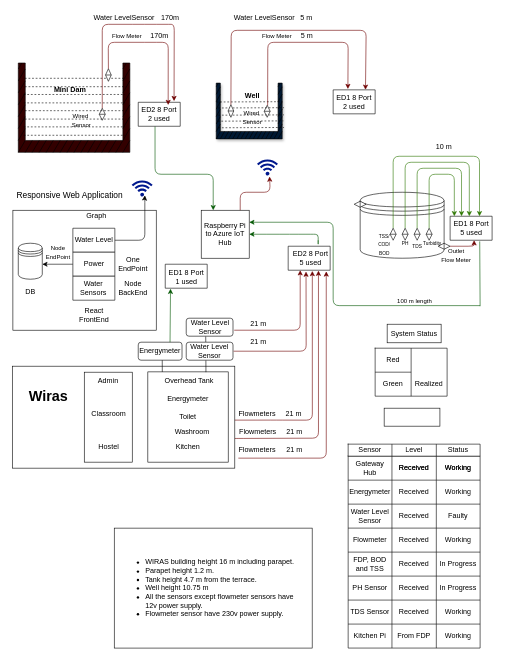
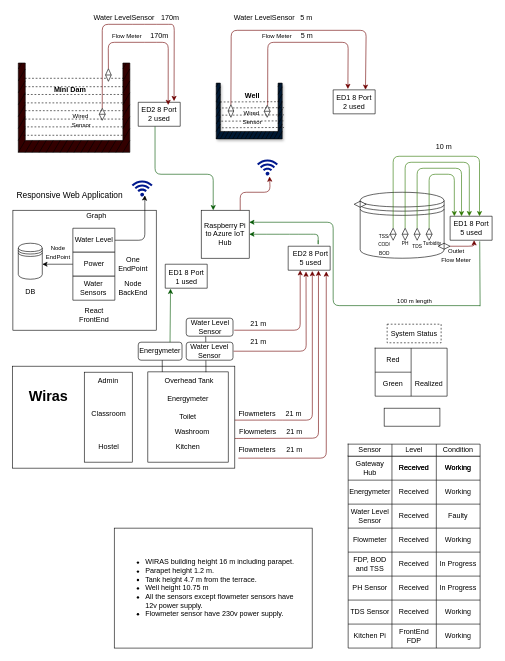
node "System Status": style solid -> dashed
node "Status": label "Status" -> "Condition"
node "From FDP": label "From FDP" -> "FrontEnd FDP"
